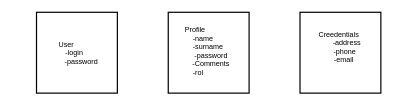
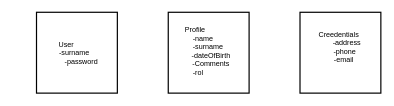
node "Profile -name -surname -password -Comments -rol": label "Profile -name -surname -password -Comments -rol" -> "Profile -name -surname -dateOfBirth -Comments -rol"
node "User -login -password": label "User -login -password" -> "User -surname -password"
